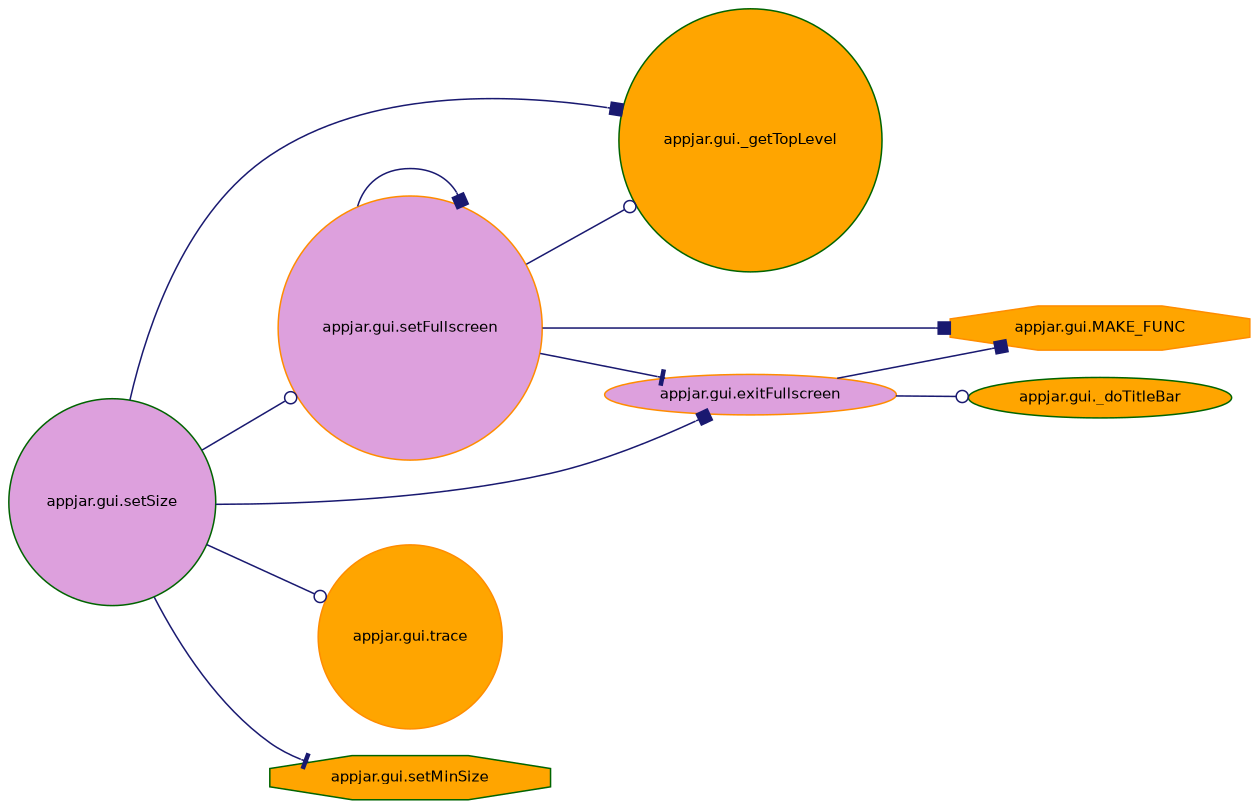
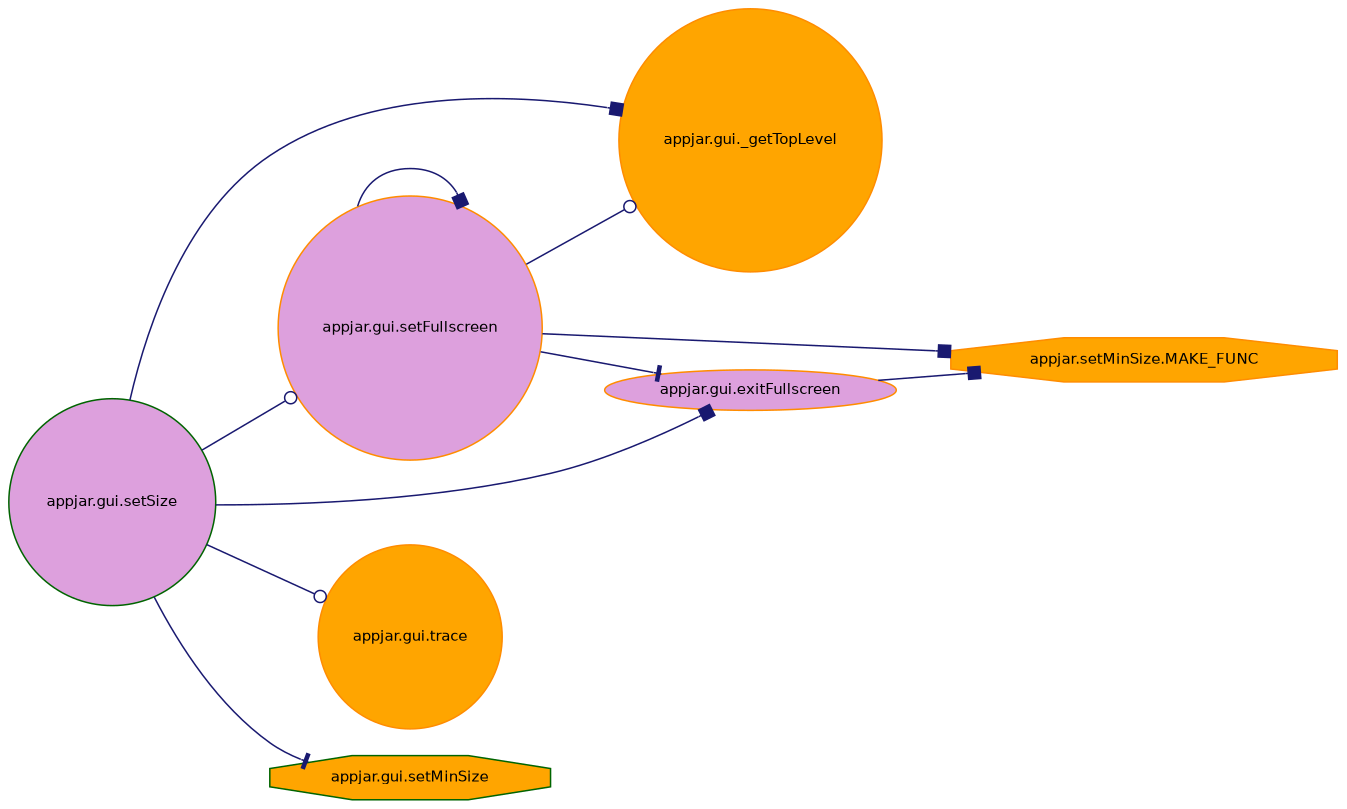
node "appjar.gui._getTopLevel": color darkgreen -> darkorange
node "appjar.gui.MAKE_FUNC": label "appjar.gui.MAKE_FUNC" -> "appjar.setMinSize.MAKE_FUNC"
node "appjar.gui._doTitleBar": removed
